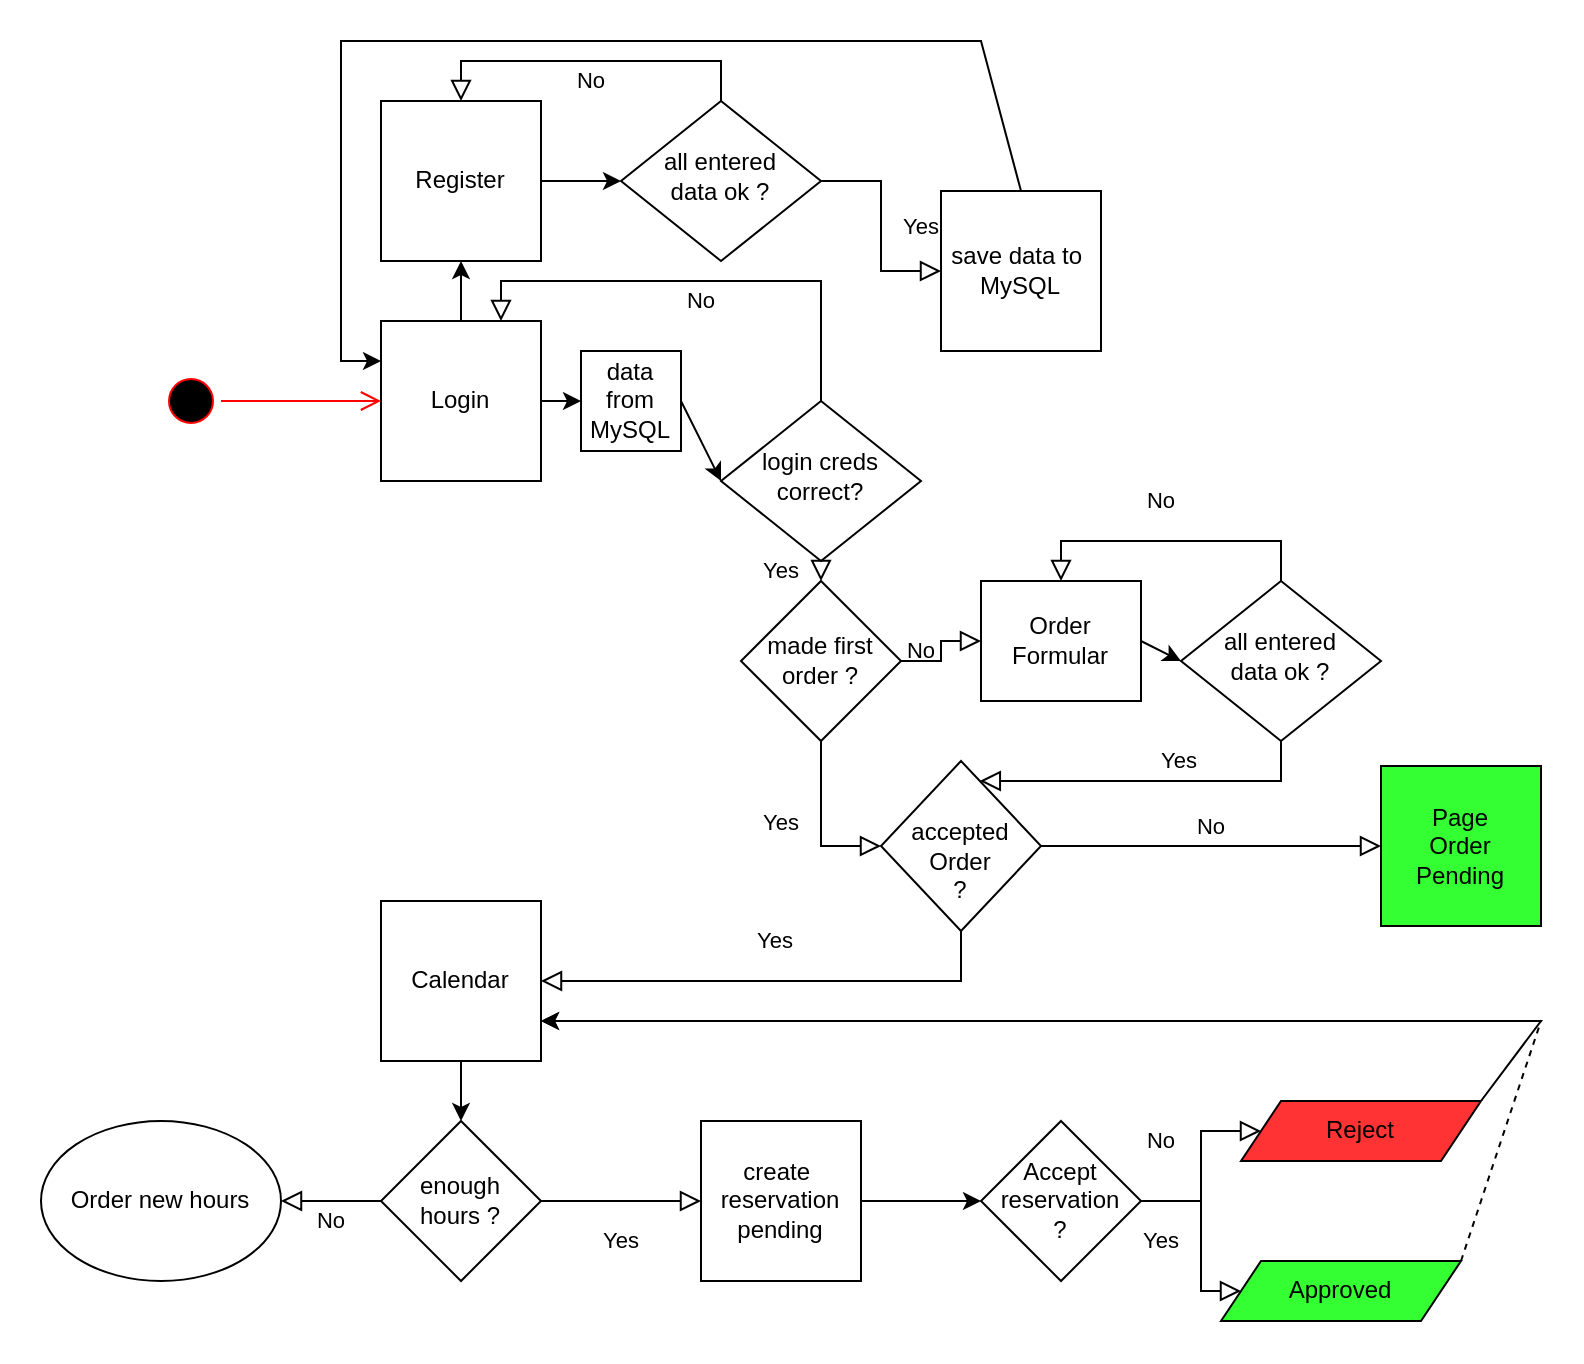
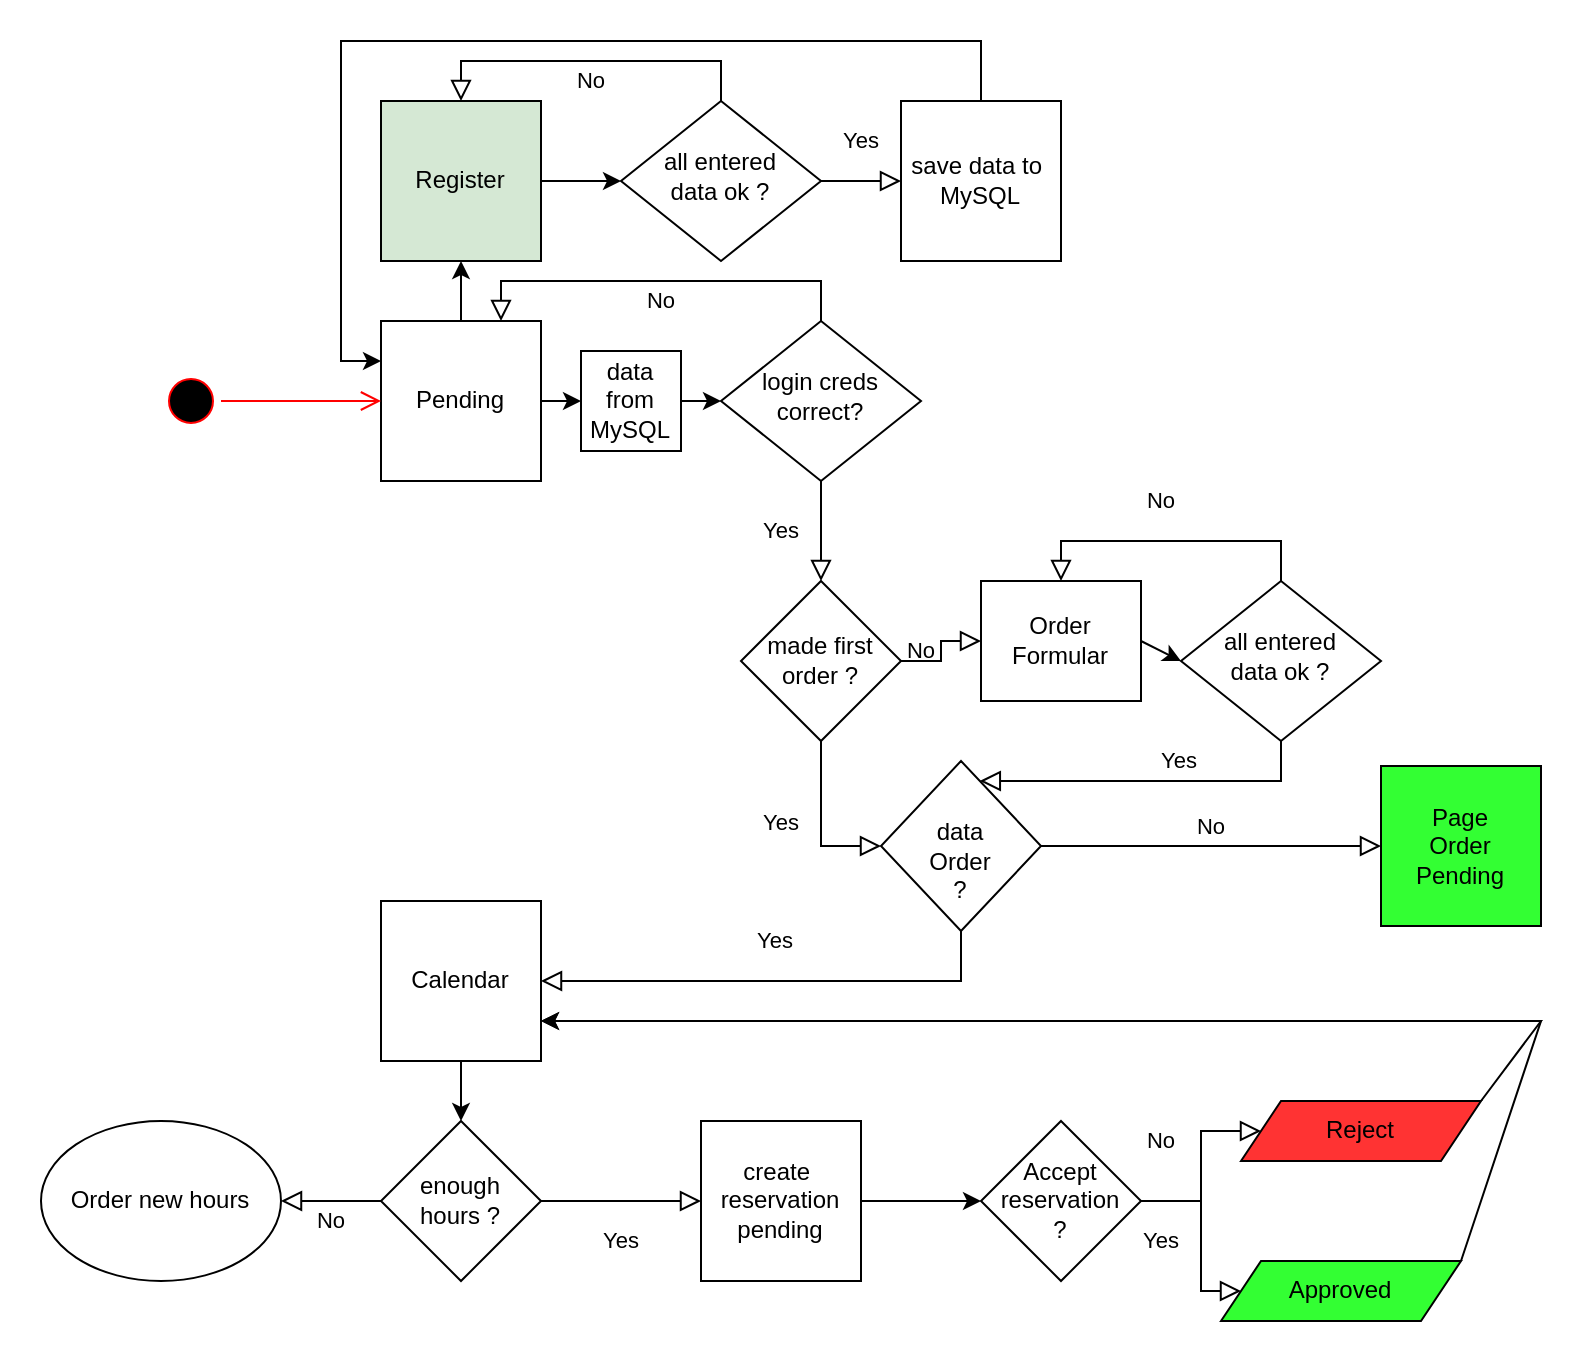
node "Register": fillcolor #ffffff -> #d5e8d4
node "save data to MySQL": moved (1021, 271) -> (981, 181)
node "Login": label "Login" -> "Pending"
node "login creds correct?": moved (821, 481) -> (821, 401)
node "accepted Order ?": label "accepted Order ?" -> "data Order ?"
edge "Approved" -> "Calendar": style dashed -> solid
